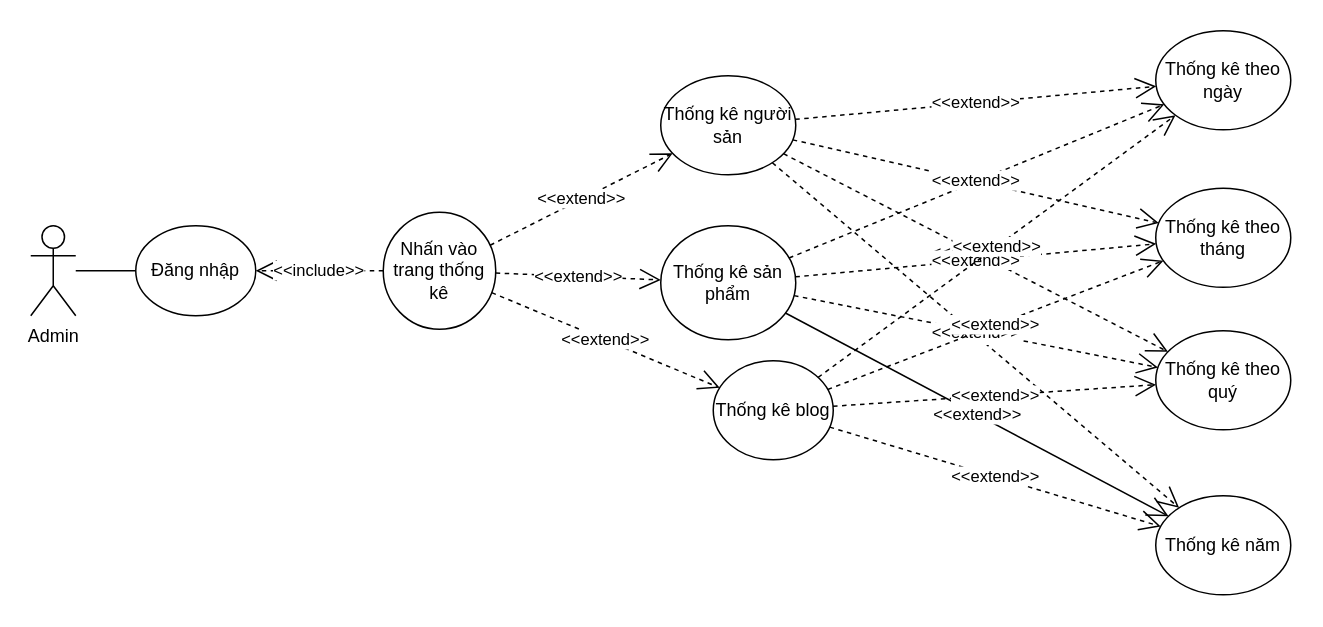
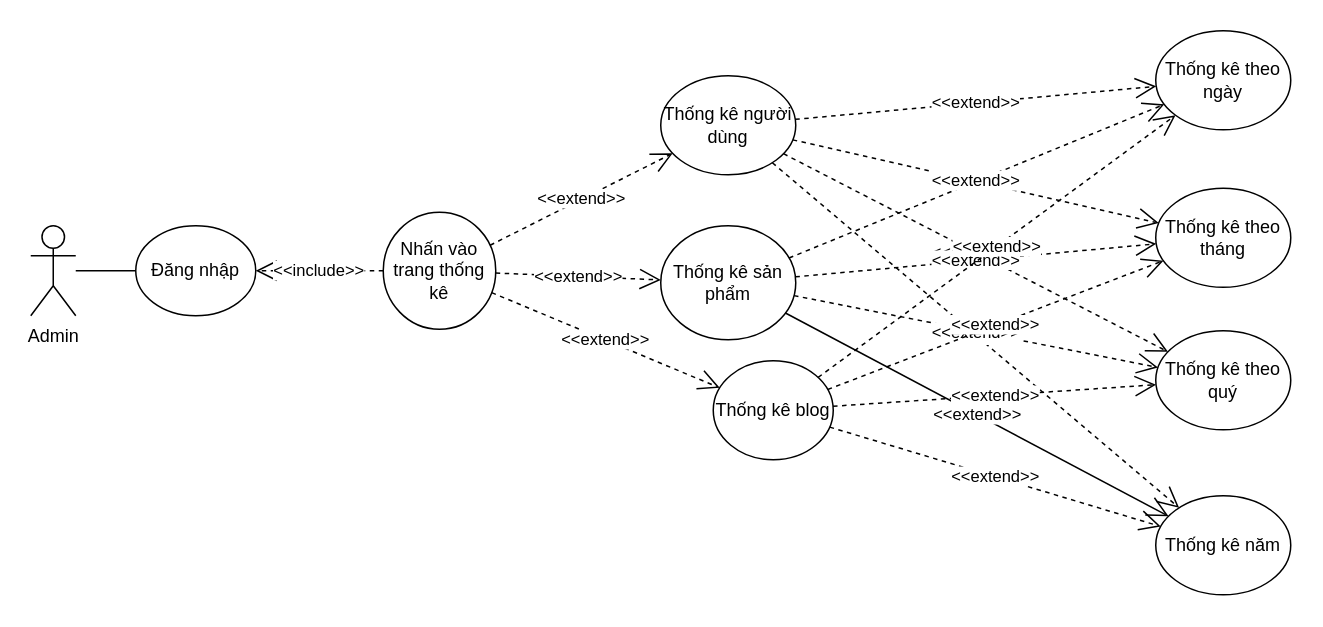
node "Thống kê người sản": label "Thống kê người sản" -> "Thống kê người dùng"
